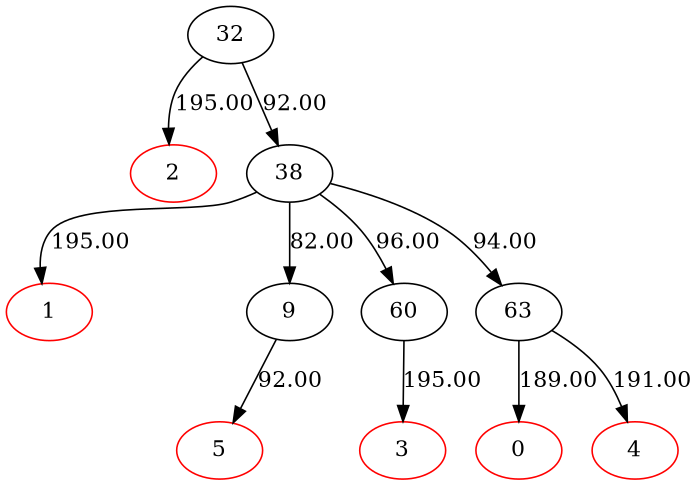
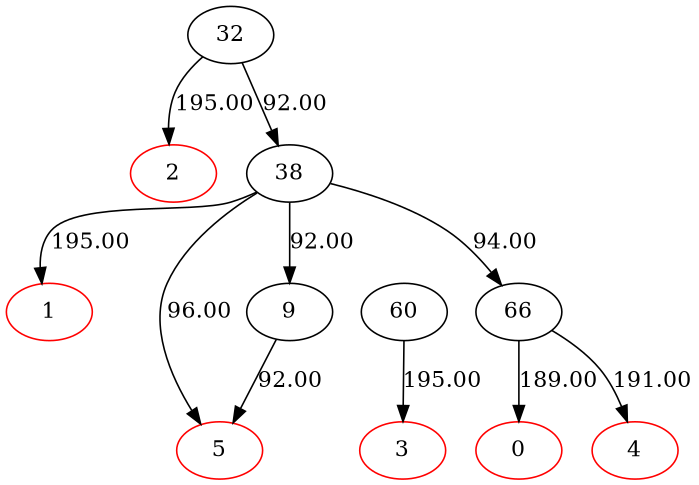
edge "38" -> "60": now "38" -> "5"
edge "38" -> "9": label "82.00" -> "92.00"
node "63": label "63" -> "66"
